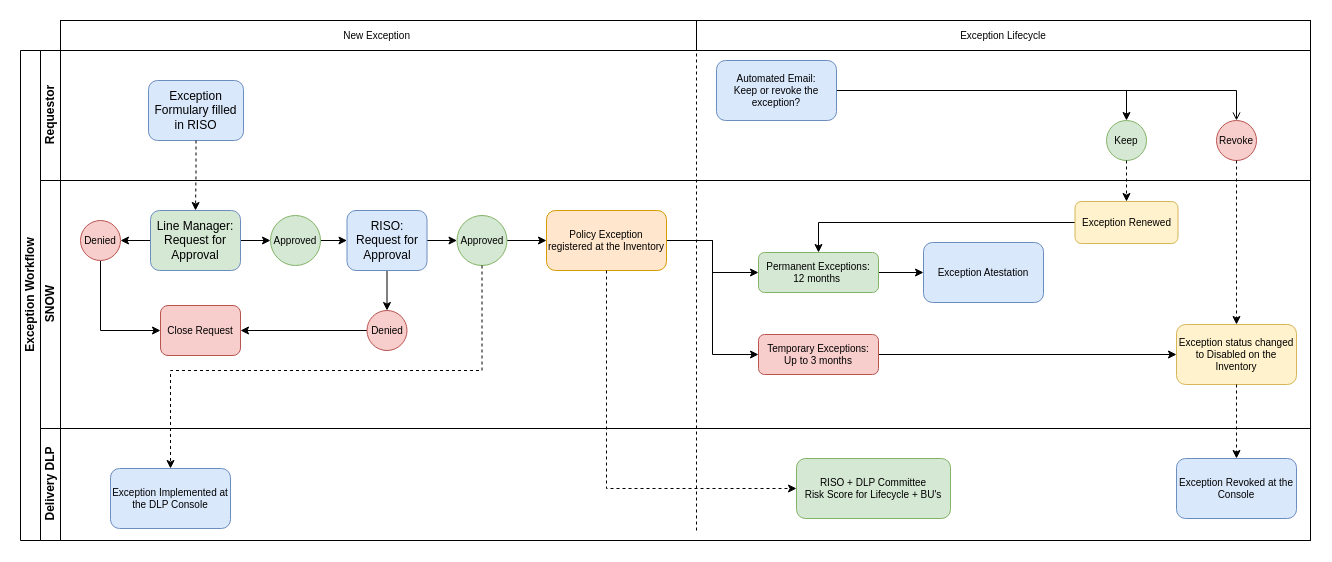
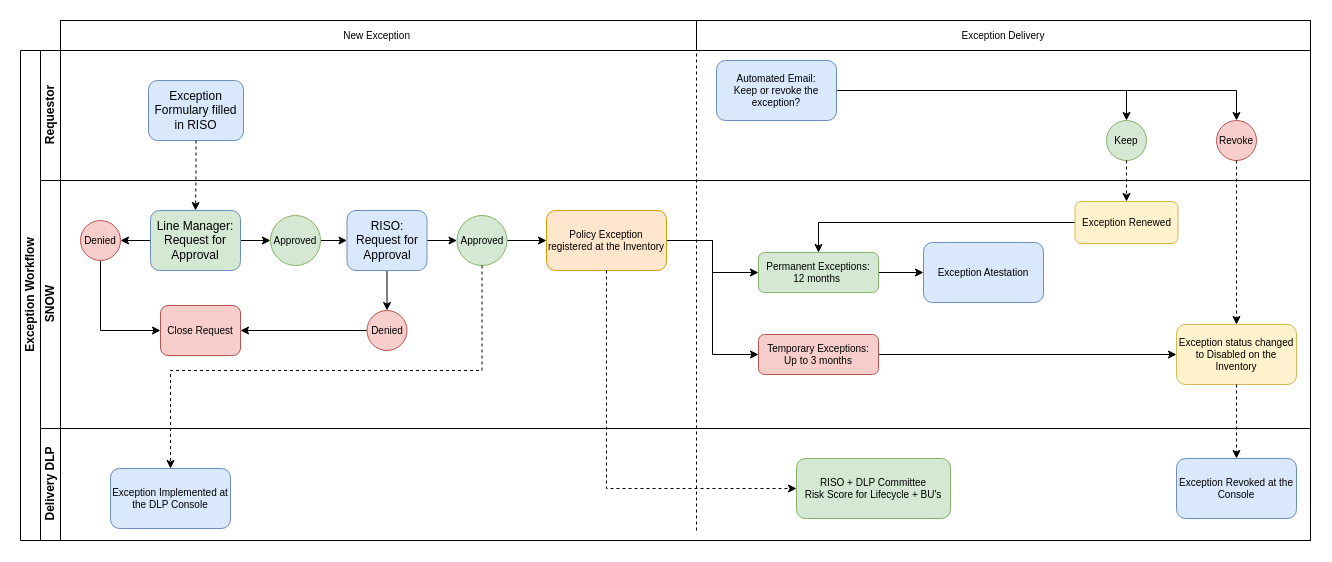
node "Exception Lifecycle": label "Exception Lifecycle" -> "Exception Delivery"
edge "Automated Email: Keep or revoke the exception?" -> "Revoke": arrowhead open -> classic
